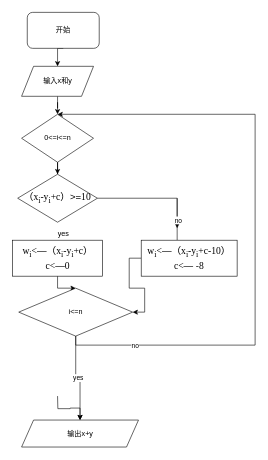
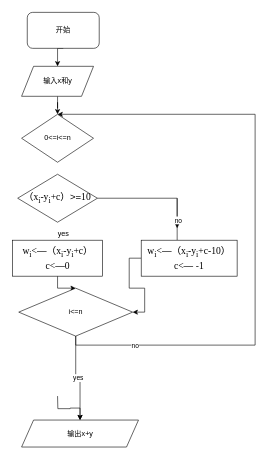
edge "0<=i<=n" -> "（xi-yi+c）>=10": removed
node "wi<—（xi-yi+c-10） c<— -8": label "wi<—（xi-yi+c-10） c<— -8" -> "wi<—（xi-yi+c-10） c<— -1"
